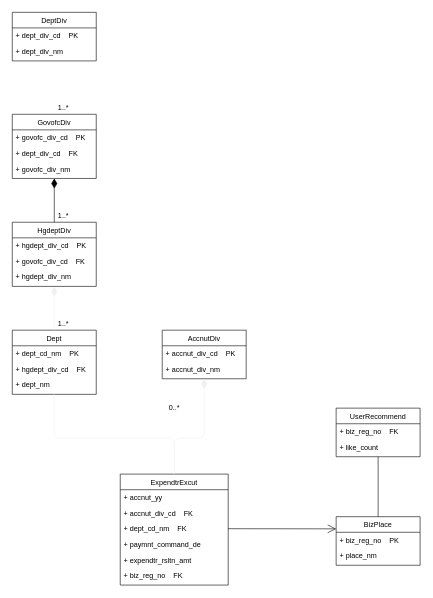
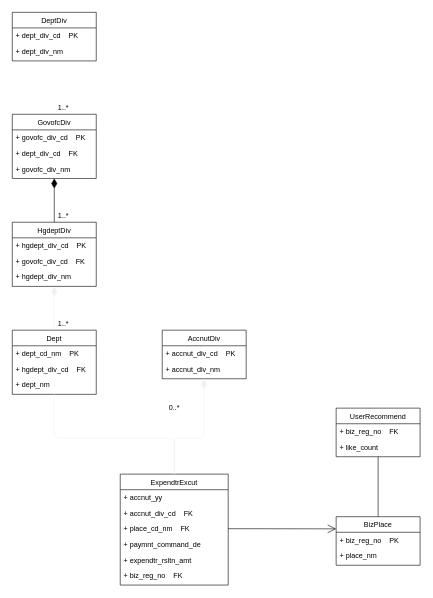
node "+ dept_cd_nm FK": label "+ dept_cd_nm FK" -> "+ place_cd_nm FK"
